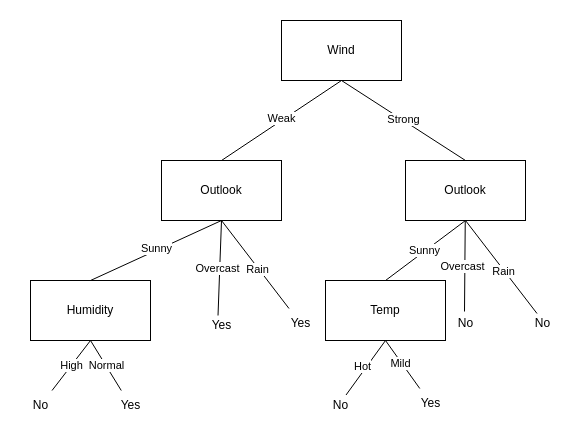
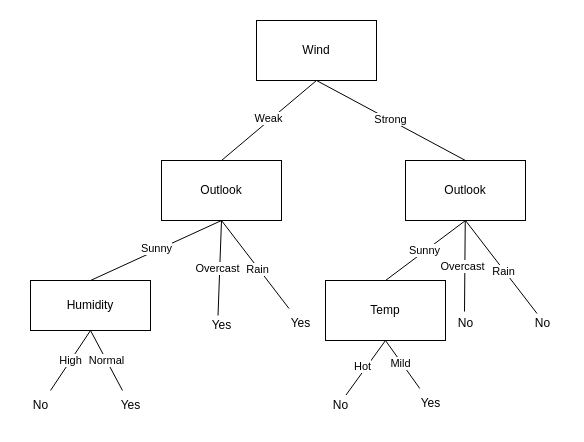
node "Wind": moved (342, 51) -> (317, 51)
node "Humidity": size 120x60 -> 120x50
